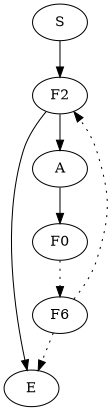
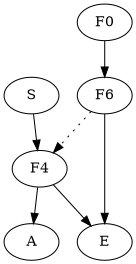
node "F2": label "F2" -> "F4"
edge "A" -> "F0": removed
edge "F0" -> "F6": style dotted -> filled
edge "F6" -> "E": style dotted -> filled
